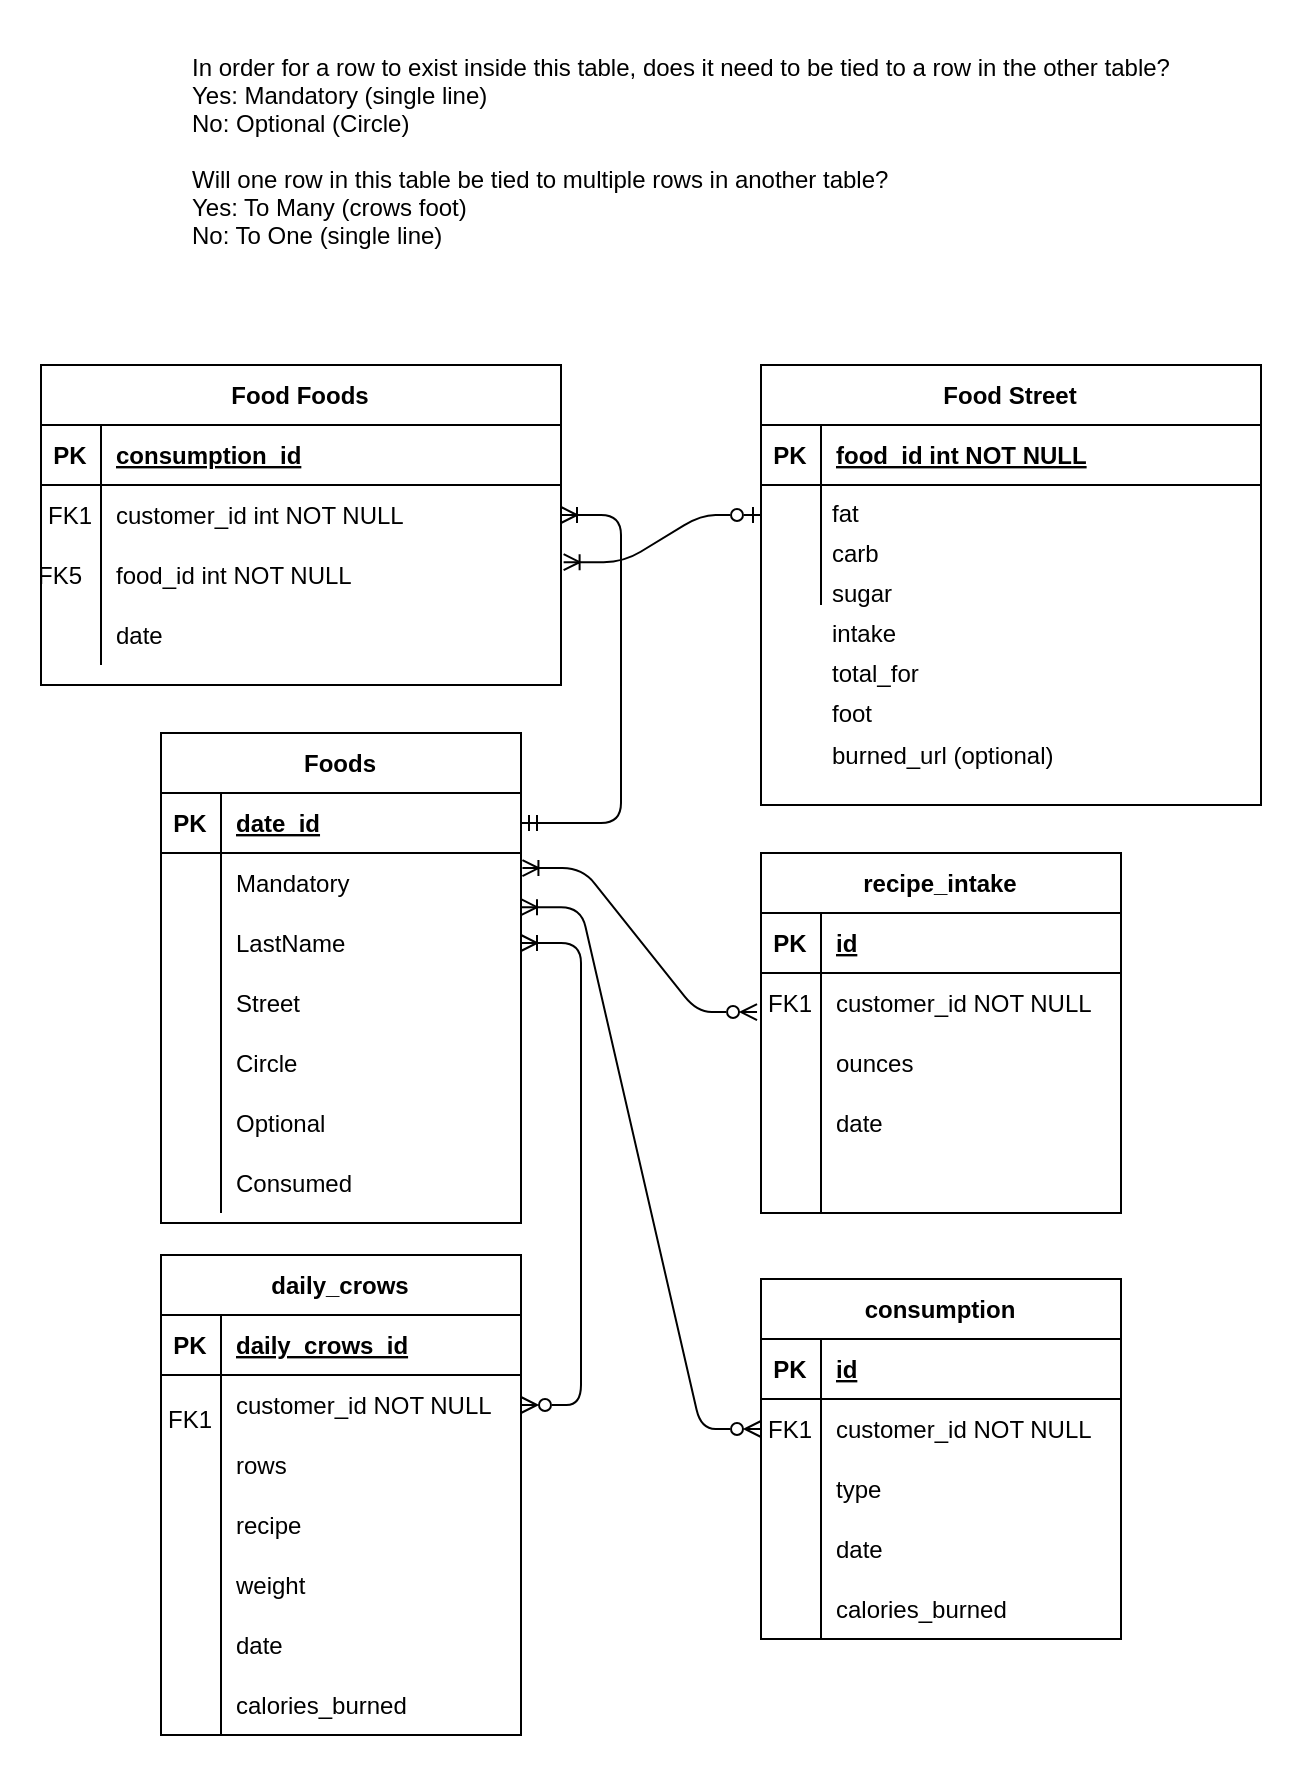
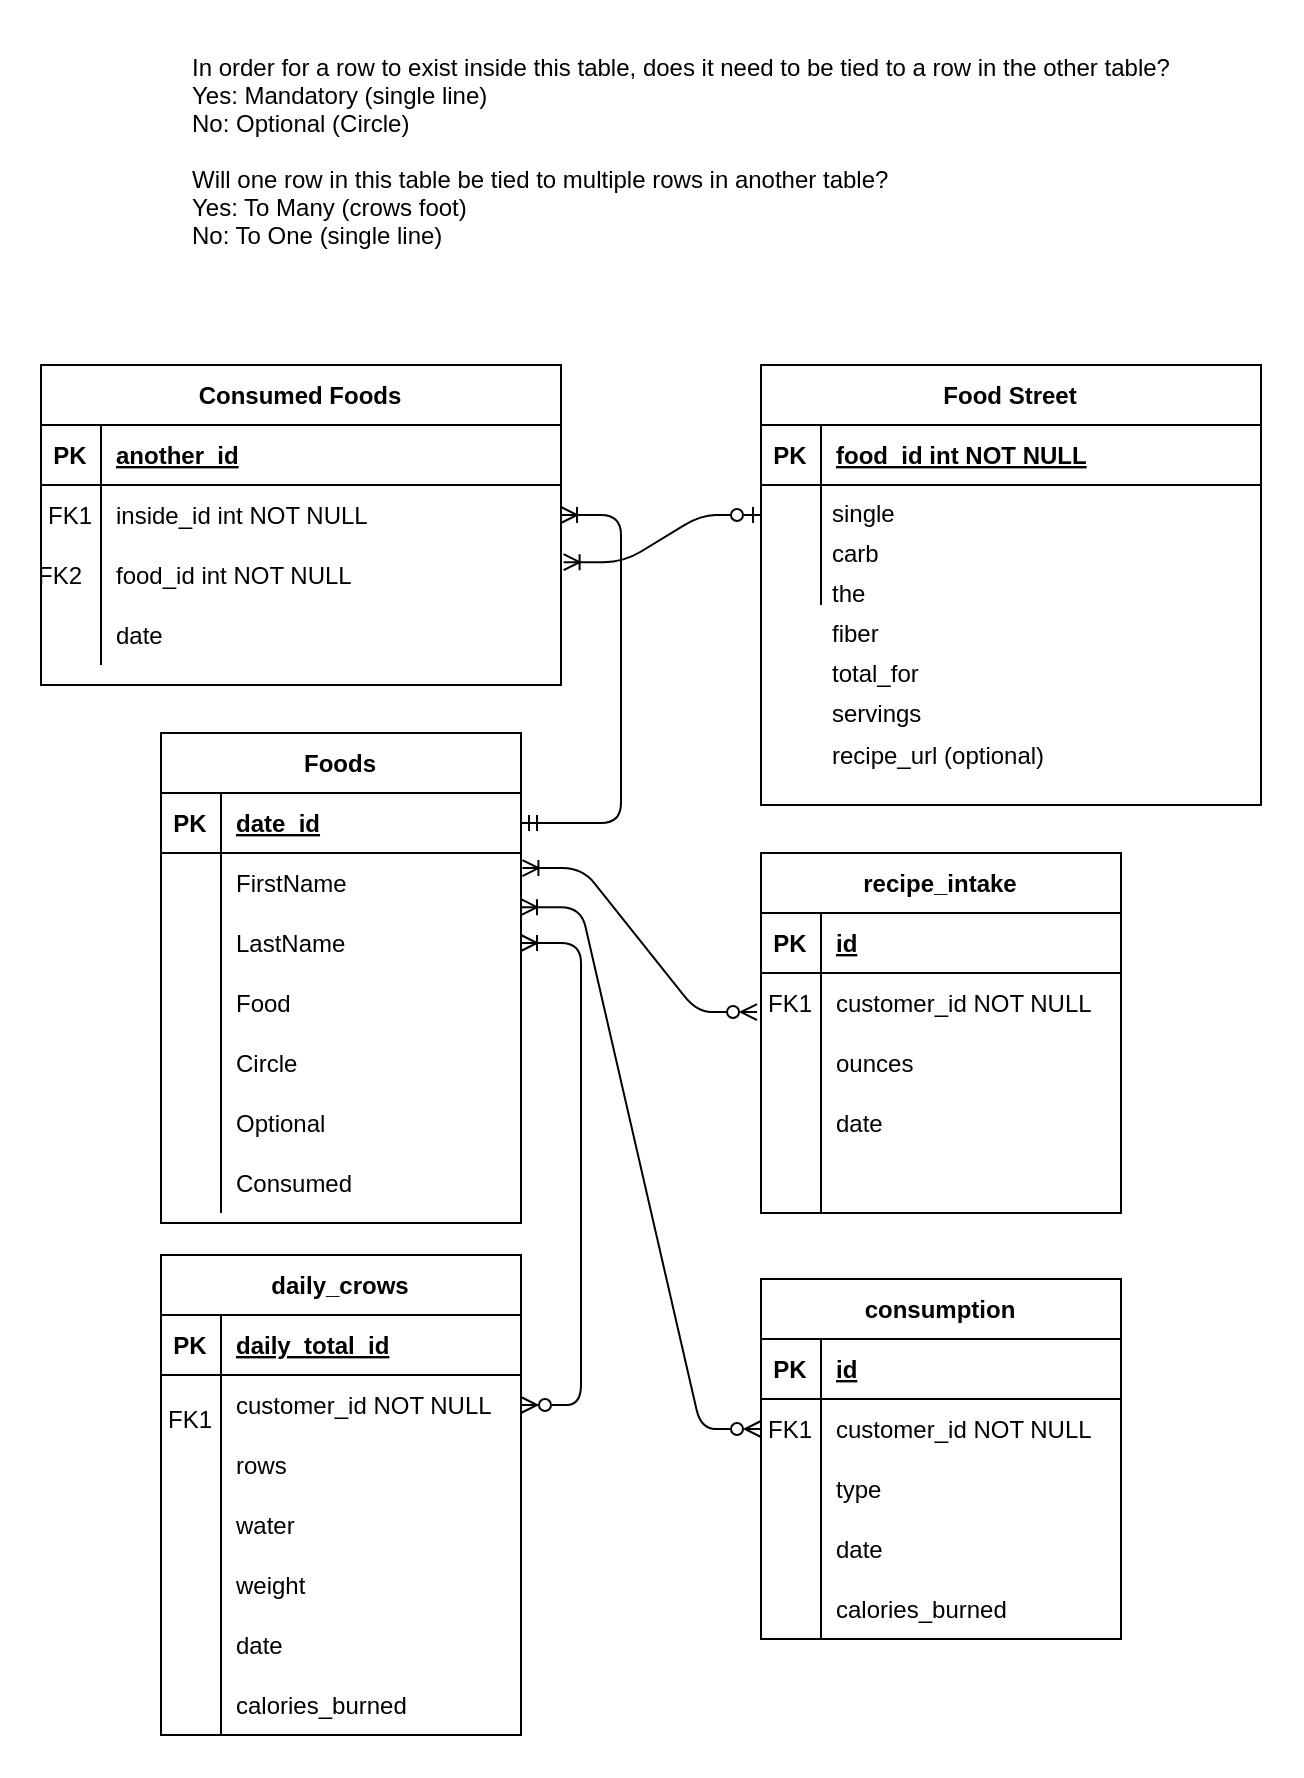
node "Food Foods": label "Food Foods" -> "Consumed Foods"
node "consumption_id": label "consumption_id" -> "another_id"
node "fat": label "fat" -> "single"
node "customer_id int NOT NULL": label "customer_id int NOT NULL" -> "inside_id int NOT NULL"
node "FK5": label "FK5" -> "FK2"
node "sugar": label "sugar" -> "the"
node "intake": label "intake" -> "fiber"
node "foot": label "foot" -> "servings"
node "burned_url (optional)": label "burned_url (optional)" -> "recipe_url (optional)"
node "Mandatory": label "Mandatory" -> "FirstName"
node "Street": label "Street" -> "Food"
node "daily_crows_id": label "daily_crows_id" -> "daily_total_id"
node "recipe": label "recipe" -> "water"
